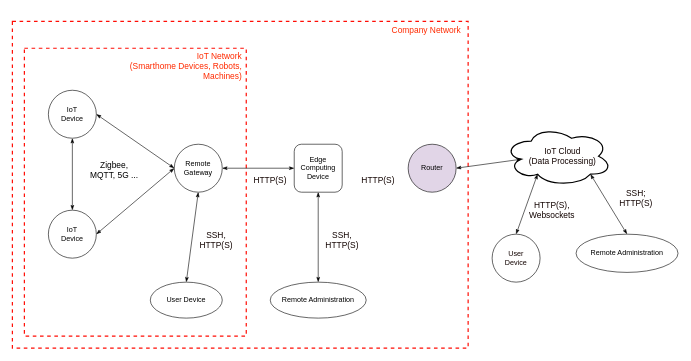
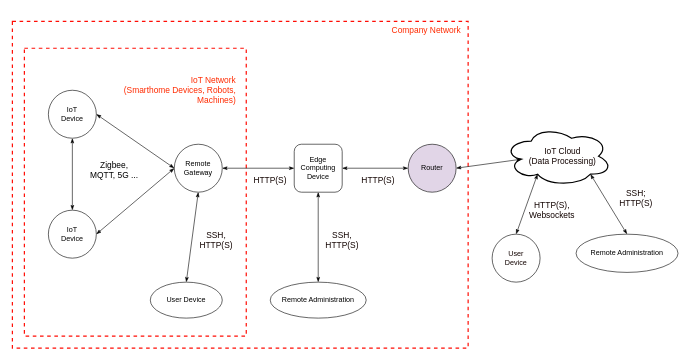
node "IoT Network (Smarthome Devices, Robots, Machines)": moved (186, 66) -> (180, 90)
edge "Edge Computing Device" -- "Router": added
